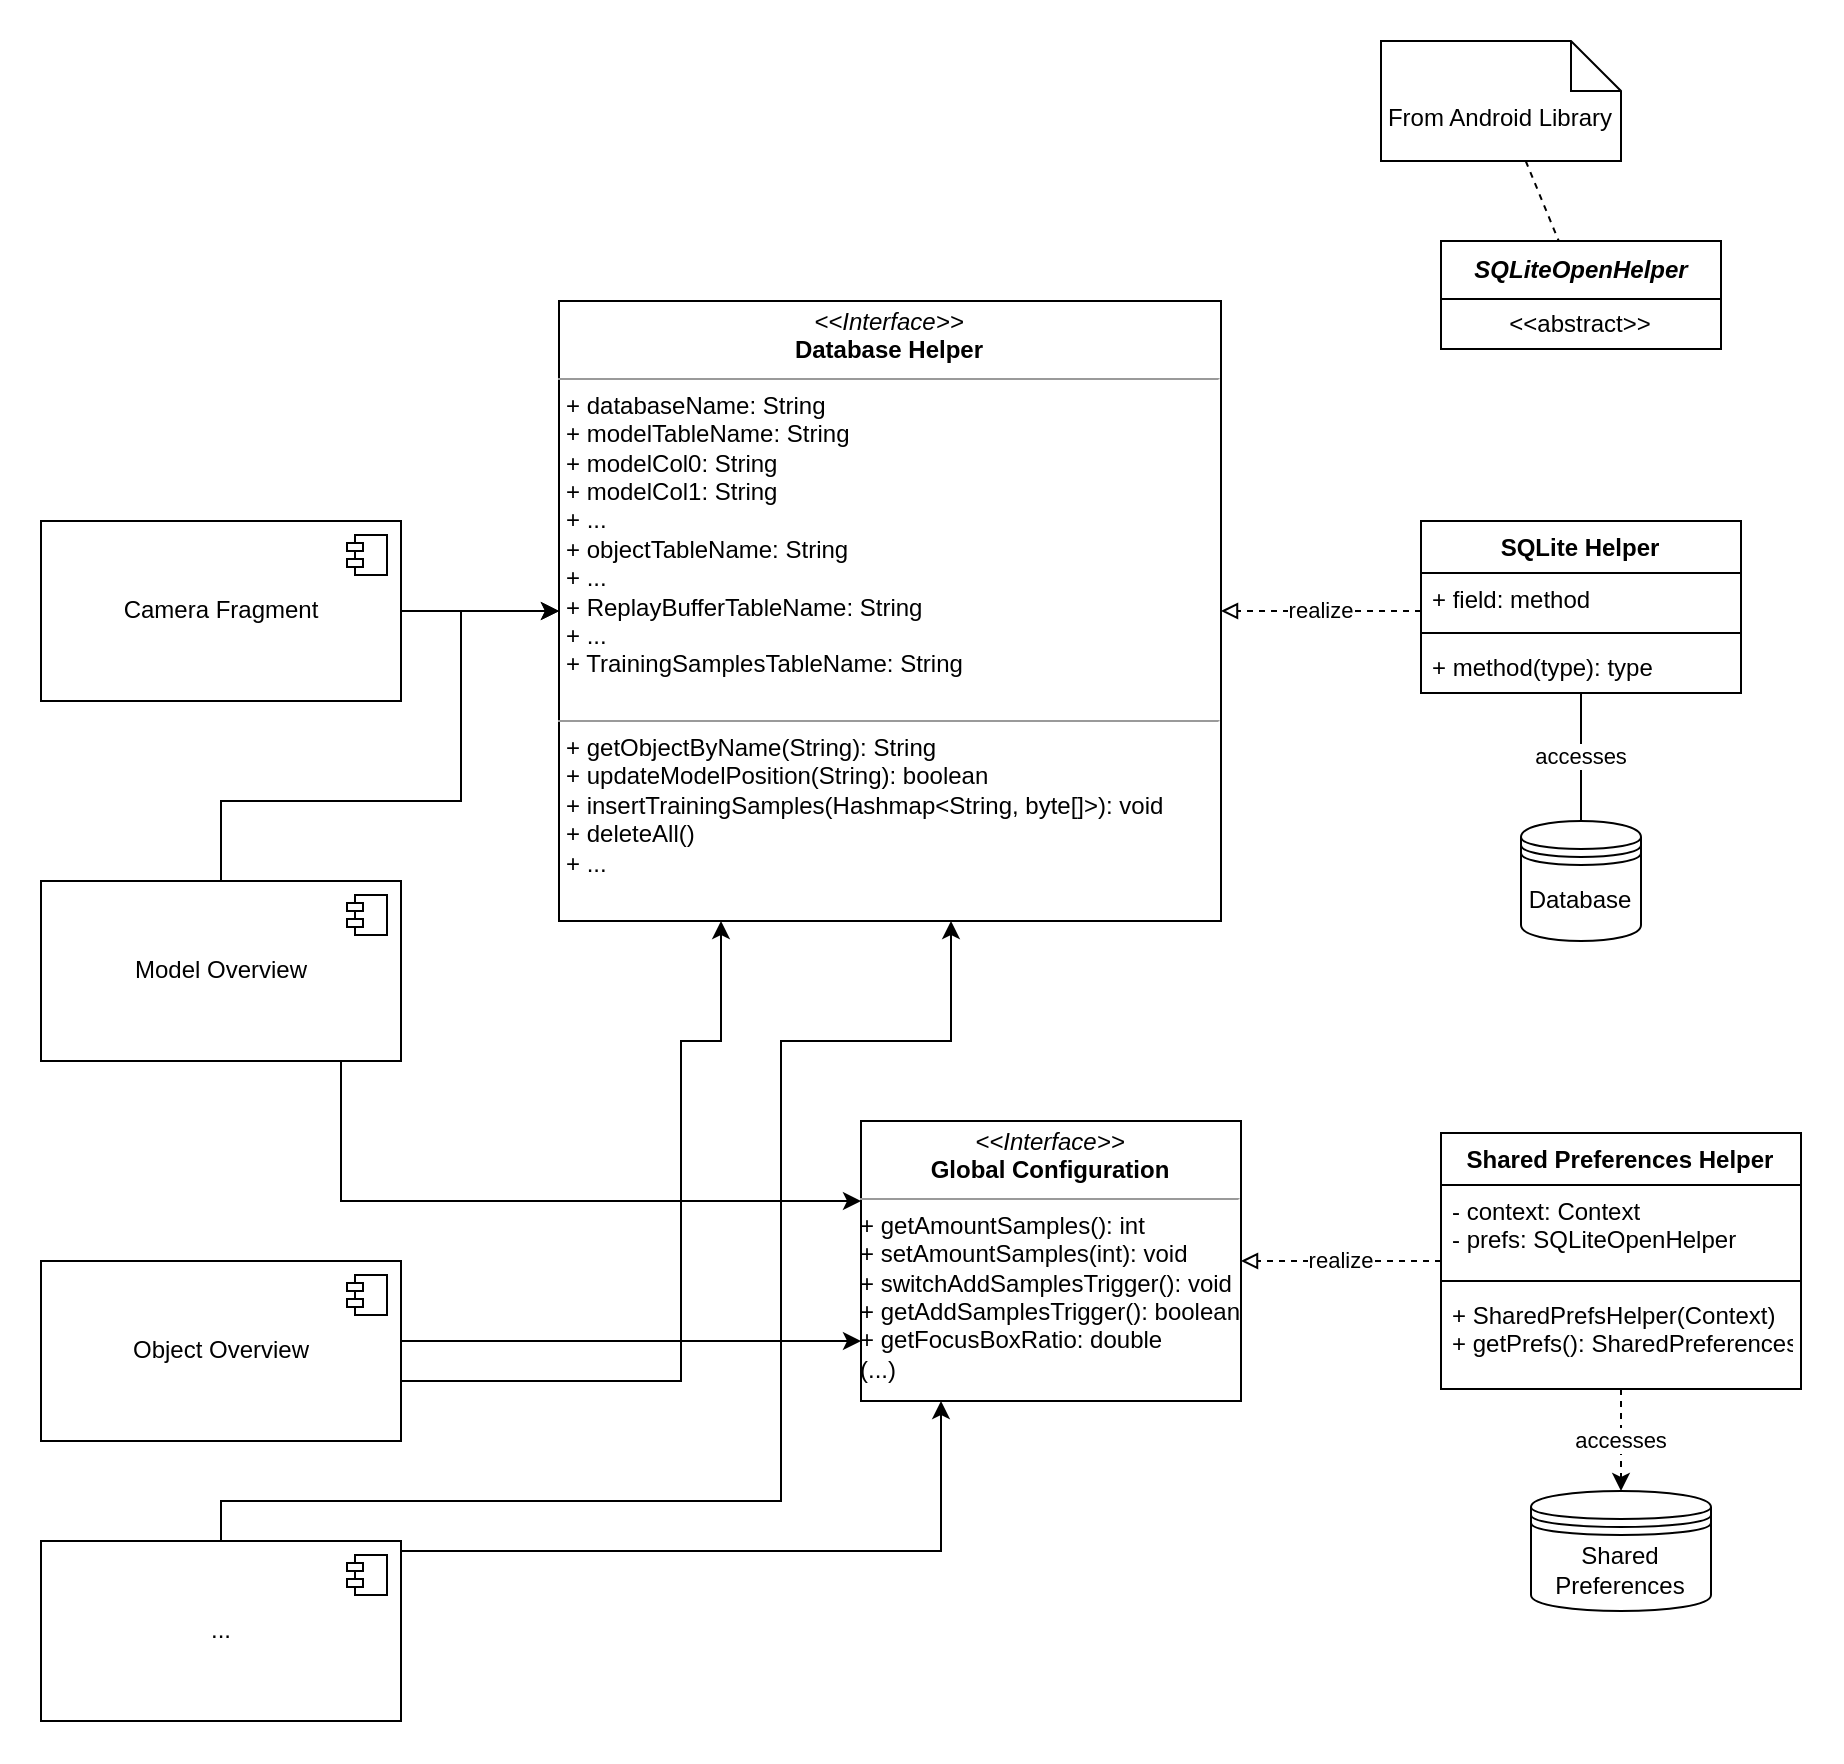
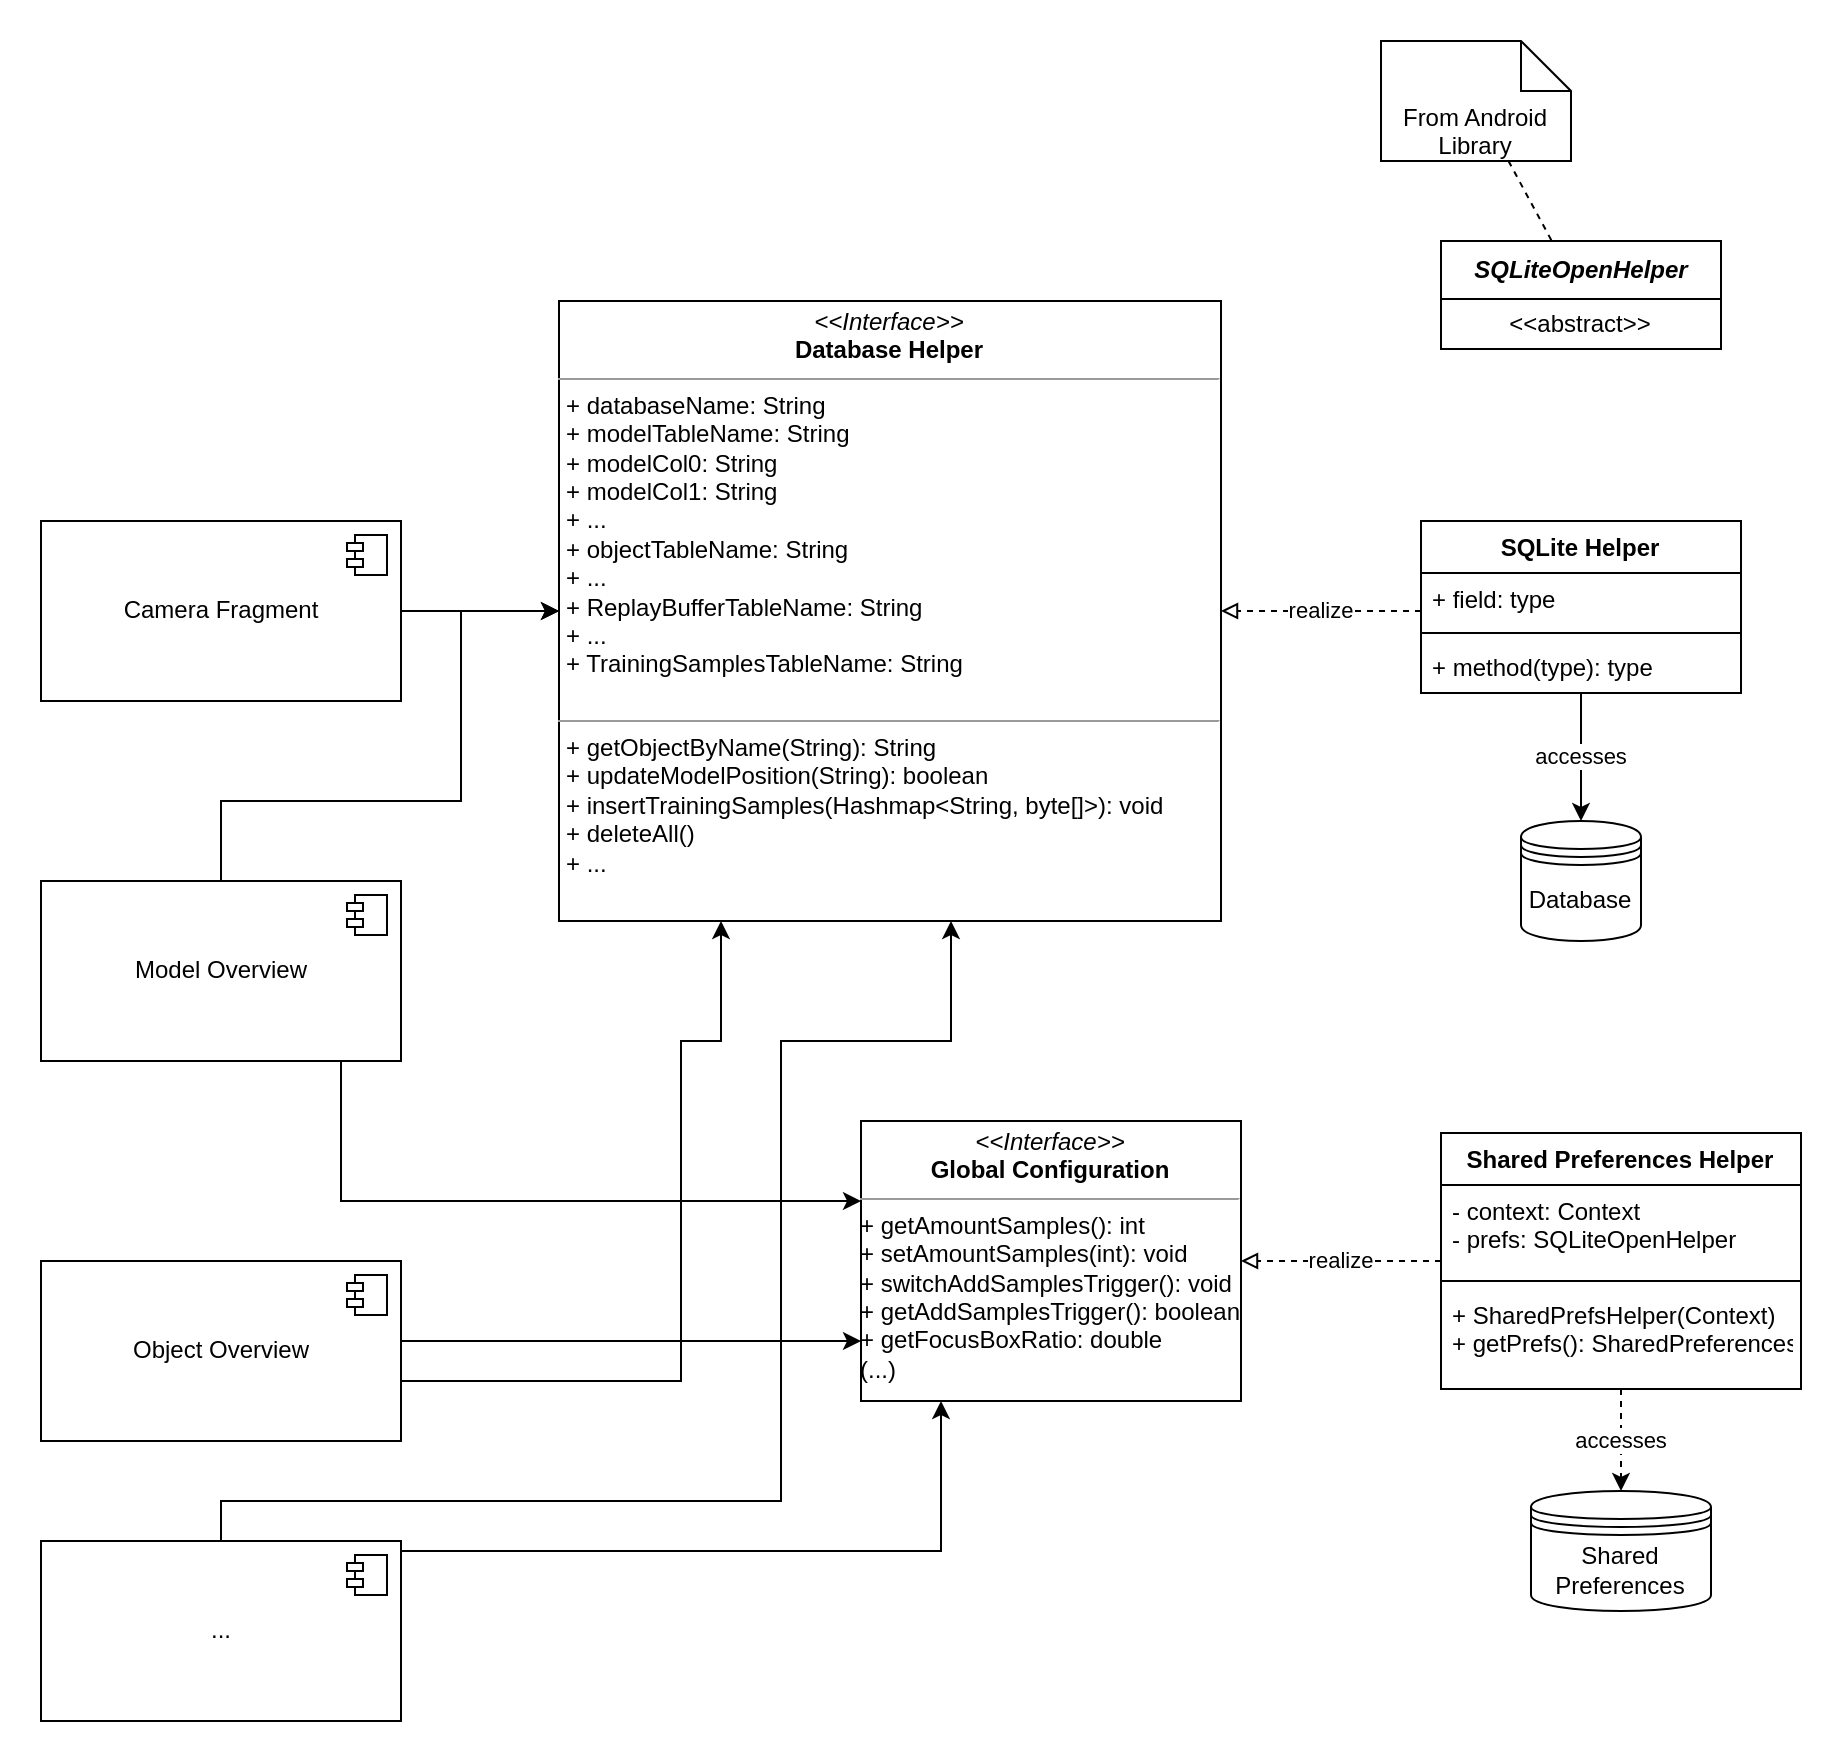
node "From Android Library": size 240x120 -> 190x120
node "+ field: method": label "+ field: method" -> "+ field: type"
edge "SQLite Helper" -- "Database": arrowhead none -> classic
